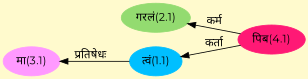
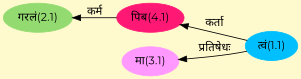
edge "पिब(4.1)" -> "त्वं(1.1)": reversed
